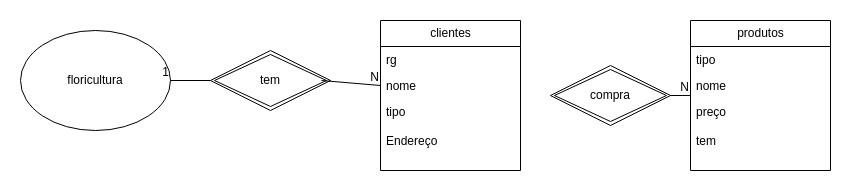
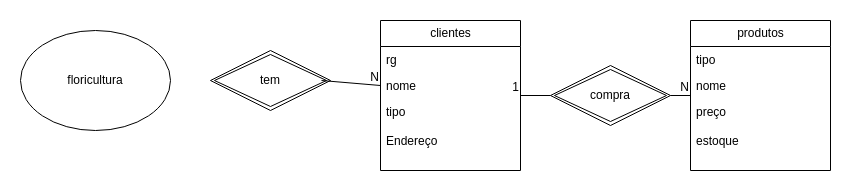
edge "floricultura" -- "tem": removed, label "1"
edge "clientes" -- "compra": added, label "1"
node "preço tem": label "preço tem" -> "preço estoque"
